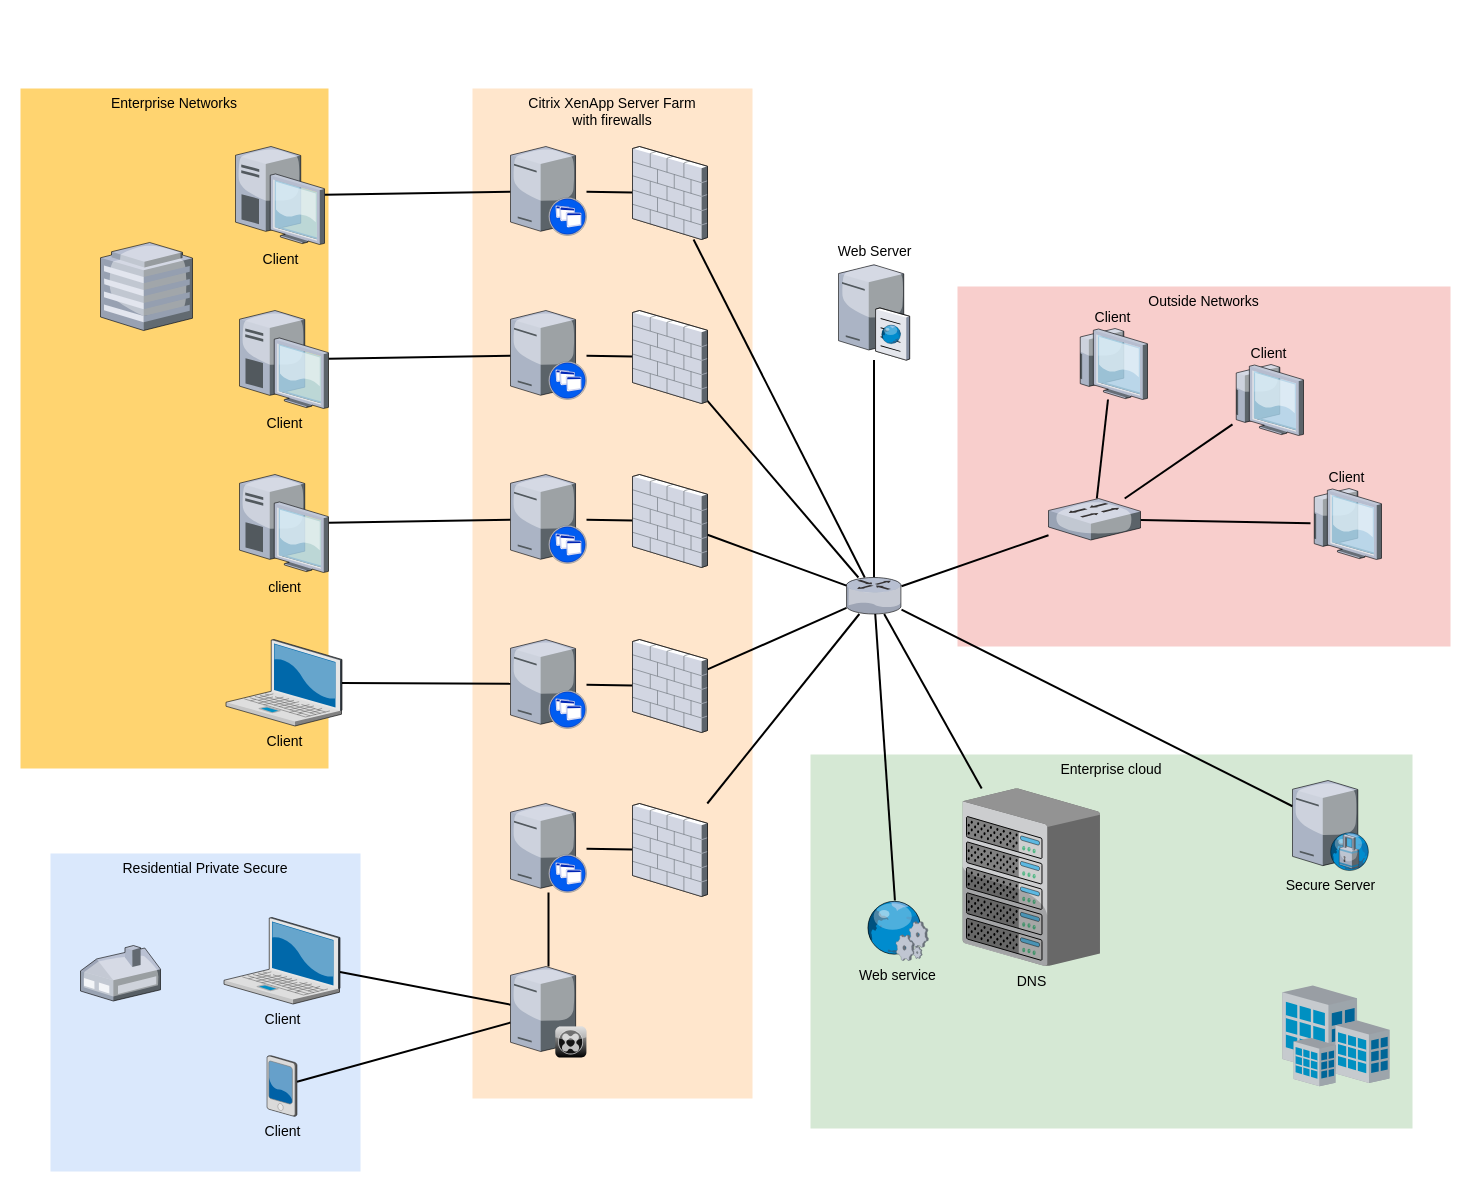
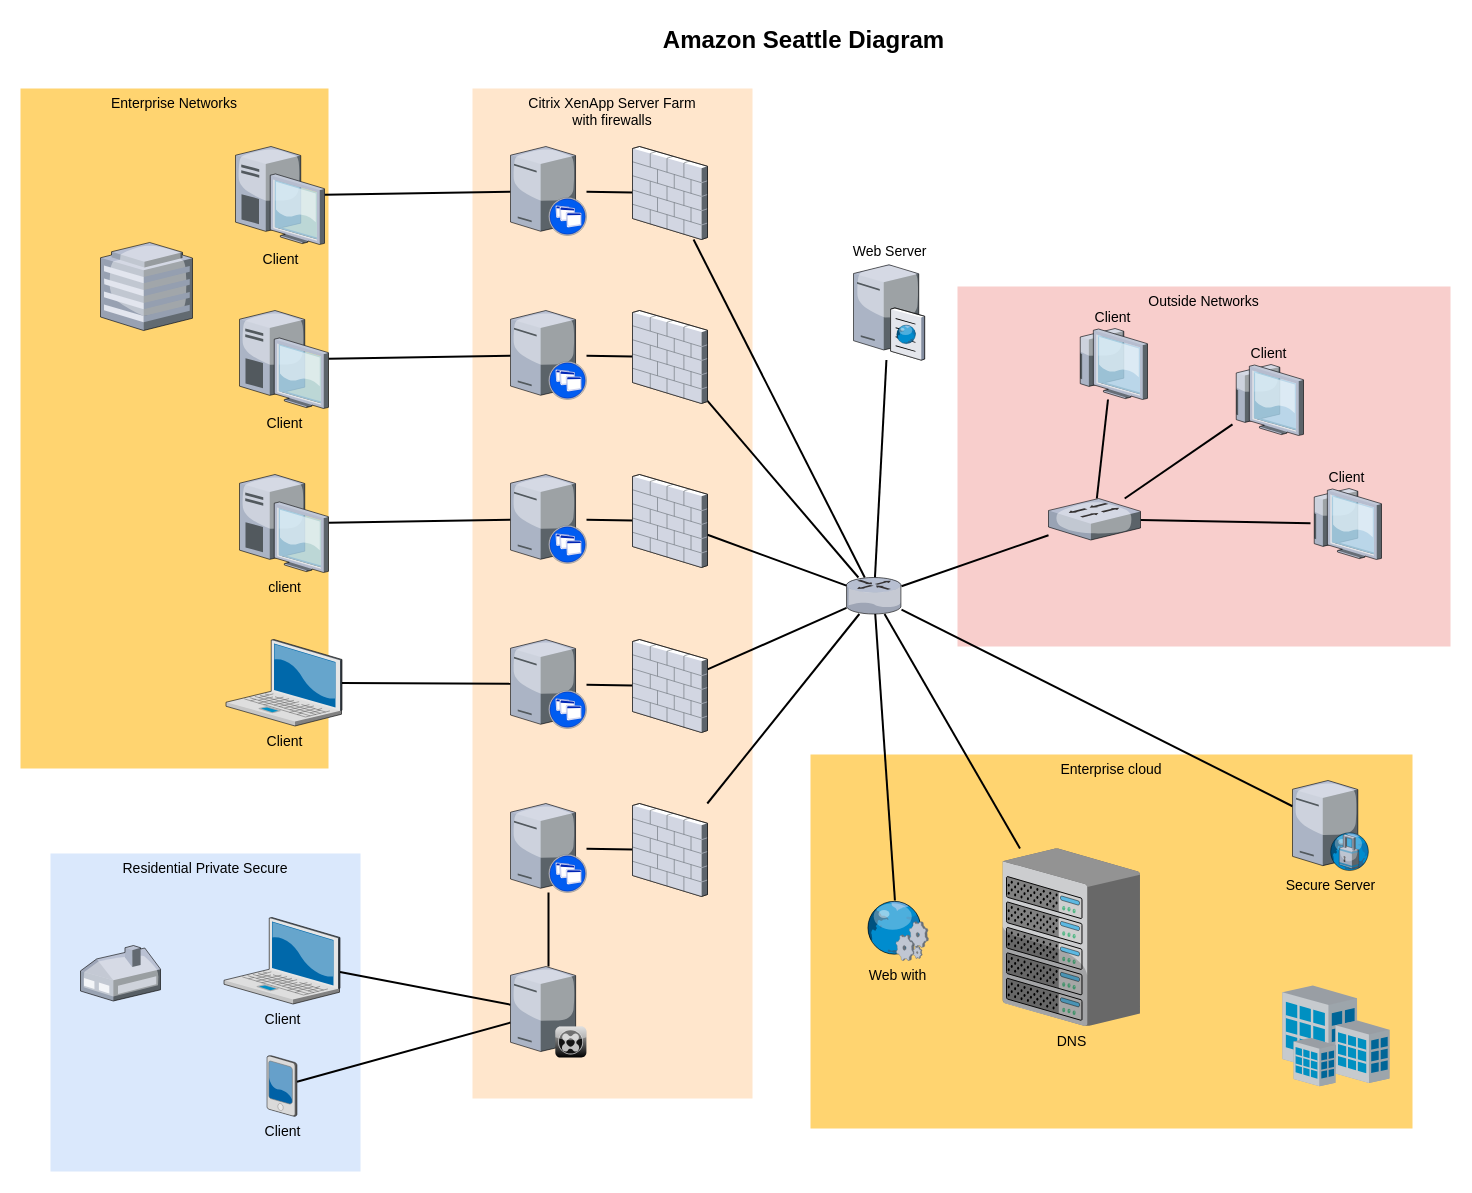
node "Amazon Seattle Diagram": added
node "Web Server": moved (874, 311) -> (889, 311)
node "Enterprise cloud": fillcolor #d5e8d4 -> #ffd470
node "DNS": moved (1031, 877) -> (1071, 937)
node "Web service": label "Web service" -> "Web with"
